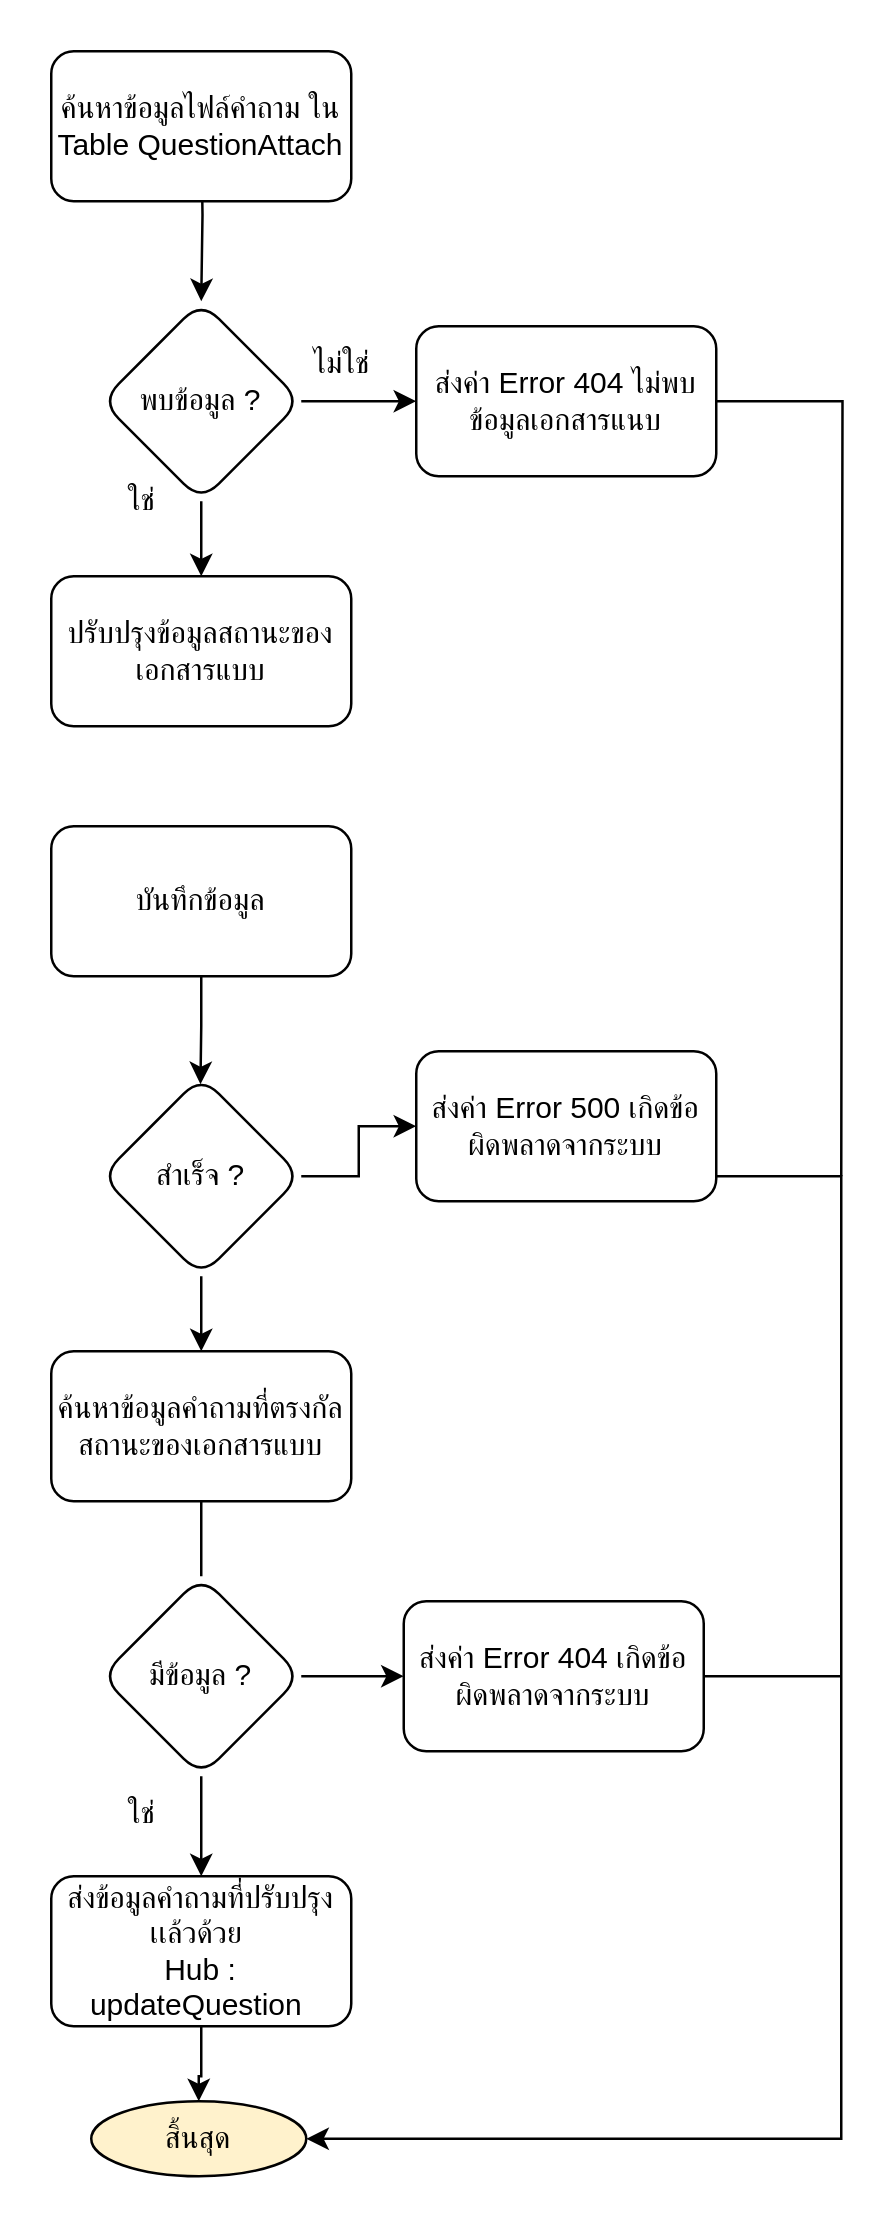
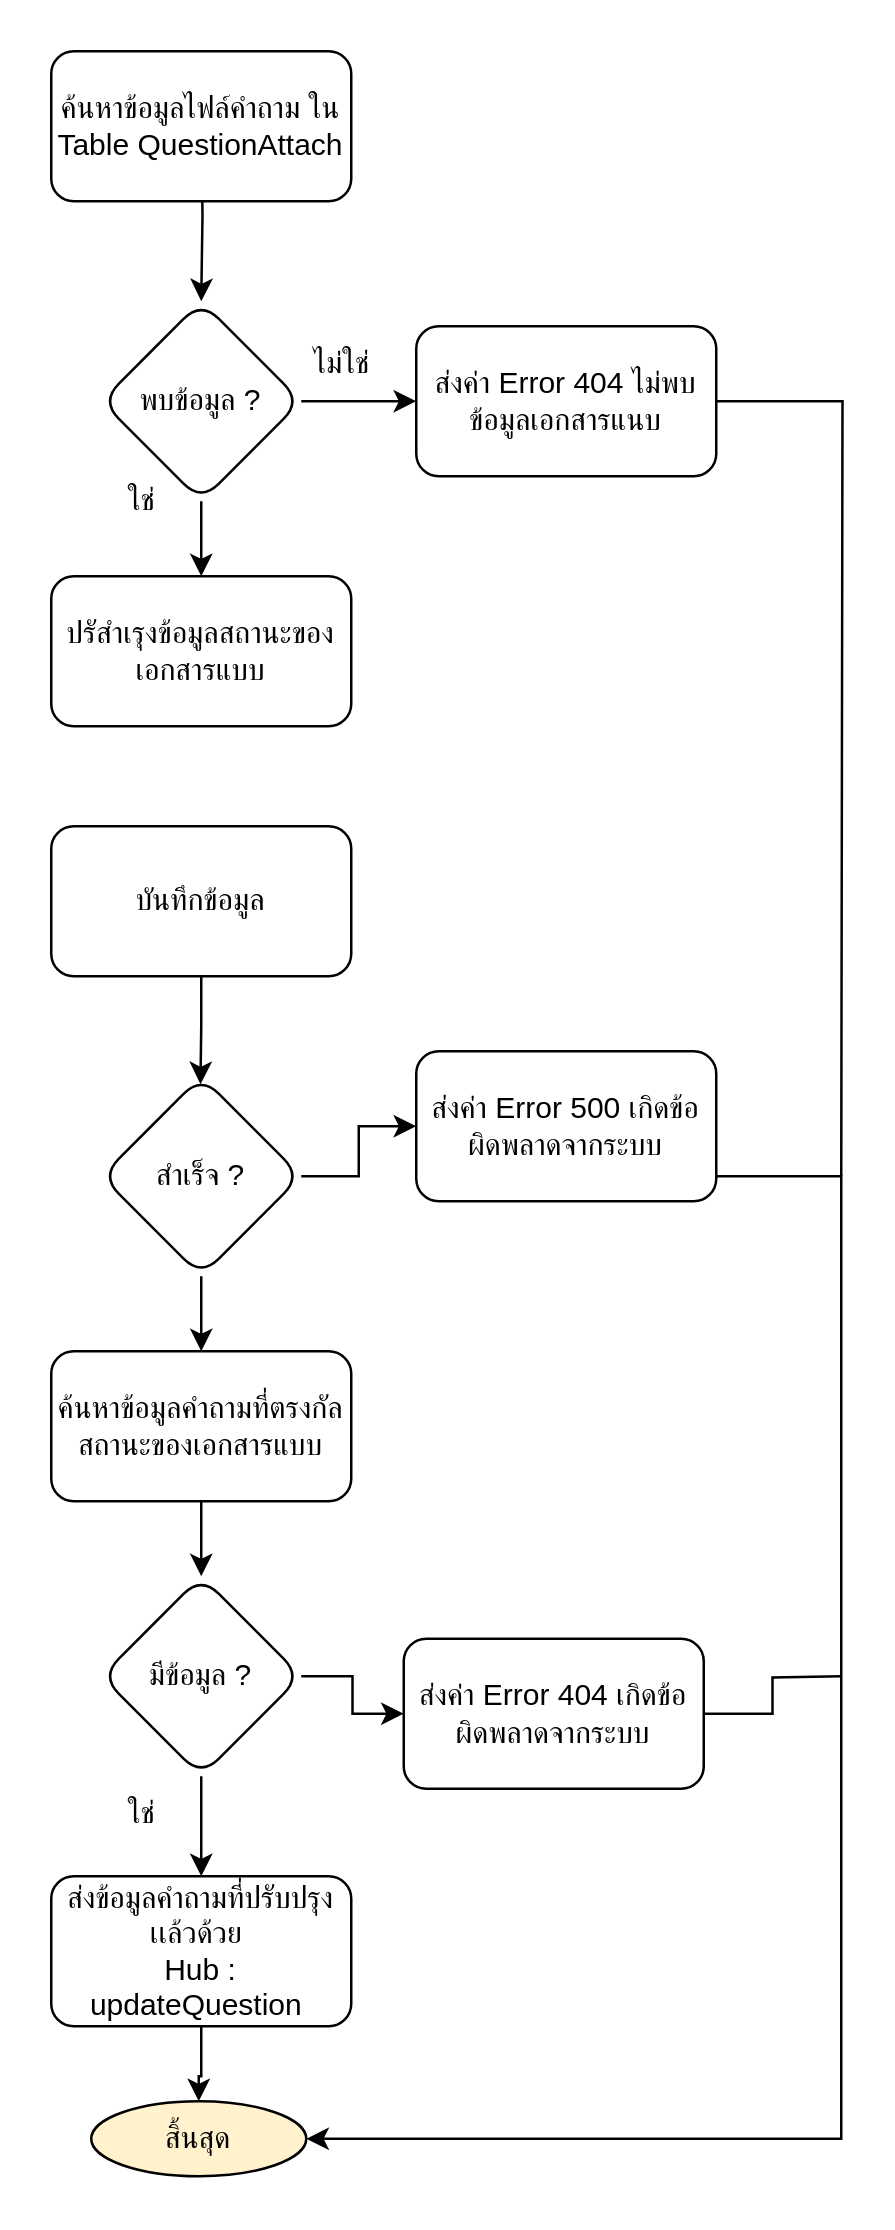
node "ปรับปรุงข้อมูลสถานะของเอกสารแบบ": label "ปรับปรุงข้อมูลสถานะของเอกสารแบบ" -> "ปรัสำเรุงข้อมูลสถานะของเอกสารแบบ"
edge "ค้นหาข้อมูลคำถามที่ตรงกัลสถานะของเอกสารแบบ" -- "มีข้อมูล ?": arrowhead none -> classic
node "ส่งค่า Error 404 เกิดข้อผิดพลาดจากระบบ": moved (554, 1676) -> (554, 1714)
